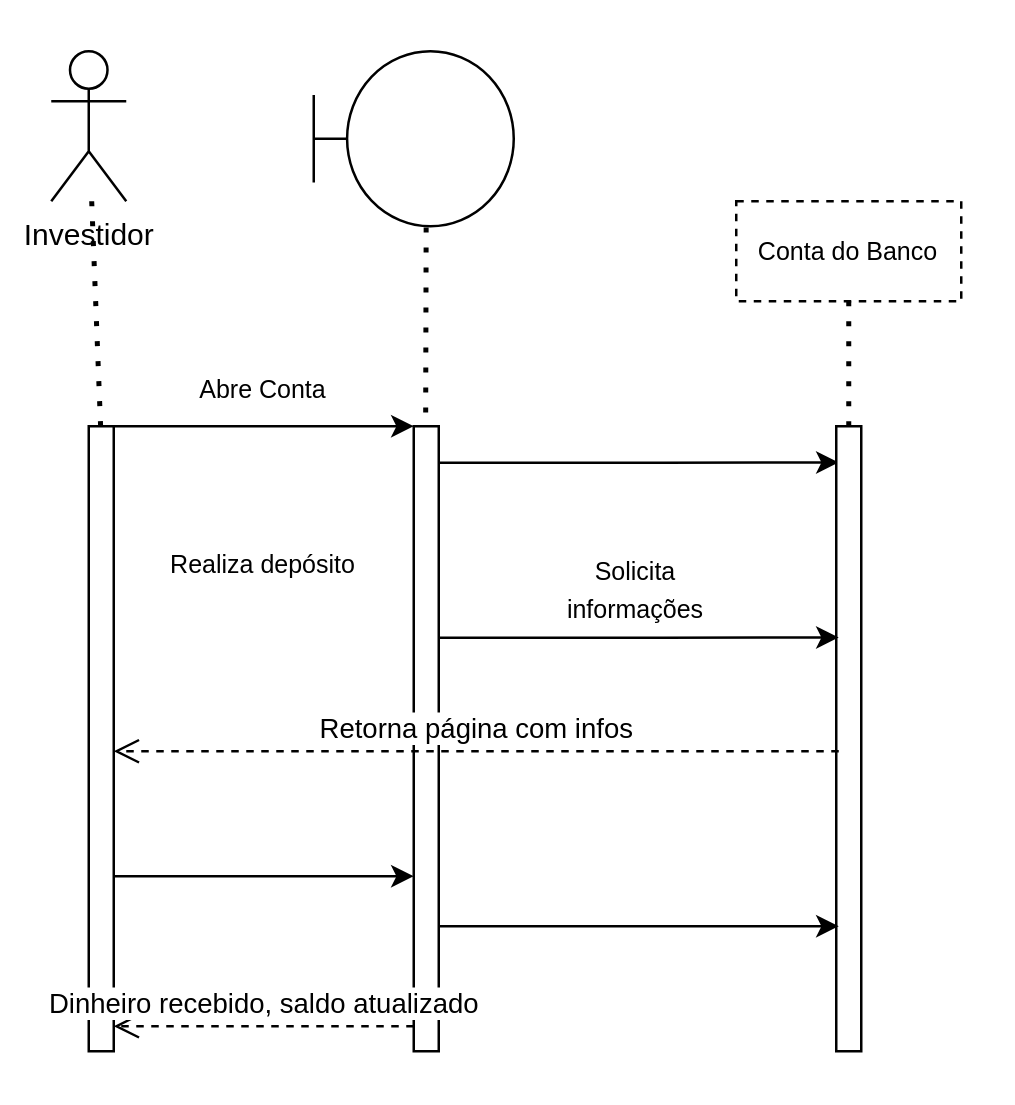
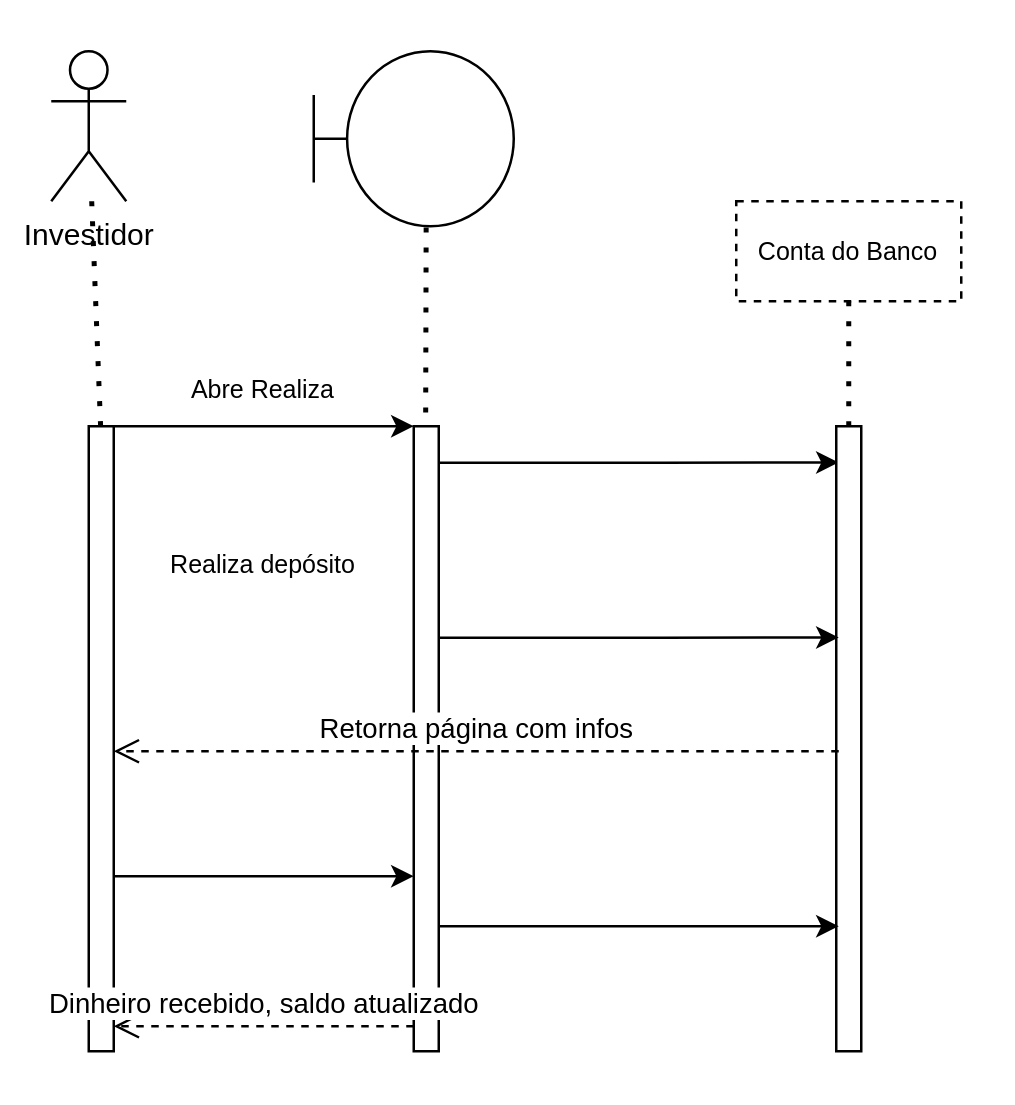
node "Abre Conta": label "Abre Conta" -> "Abre Realiza"
node "Solicita informações": removed
